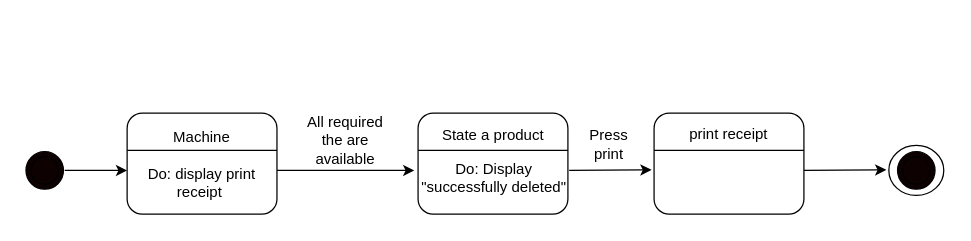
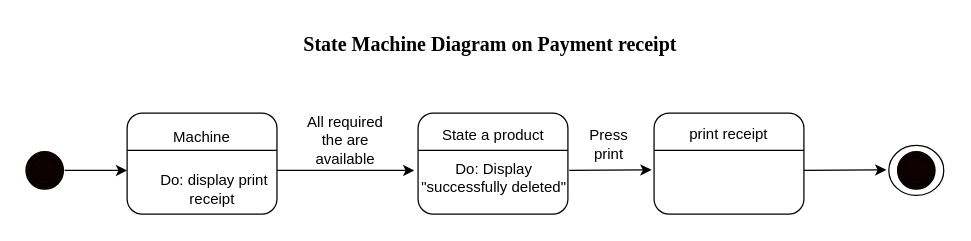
node "State Machine Diagram on Payment receipt": added
node "Do: display print receipt": moved (202, 183) -> (214, 189)
